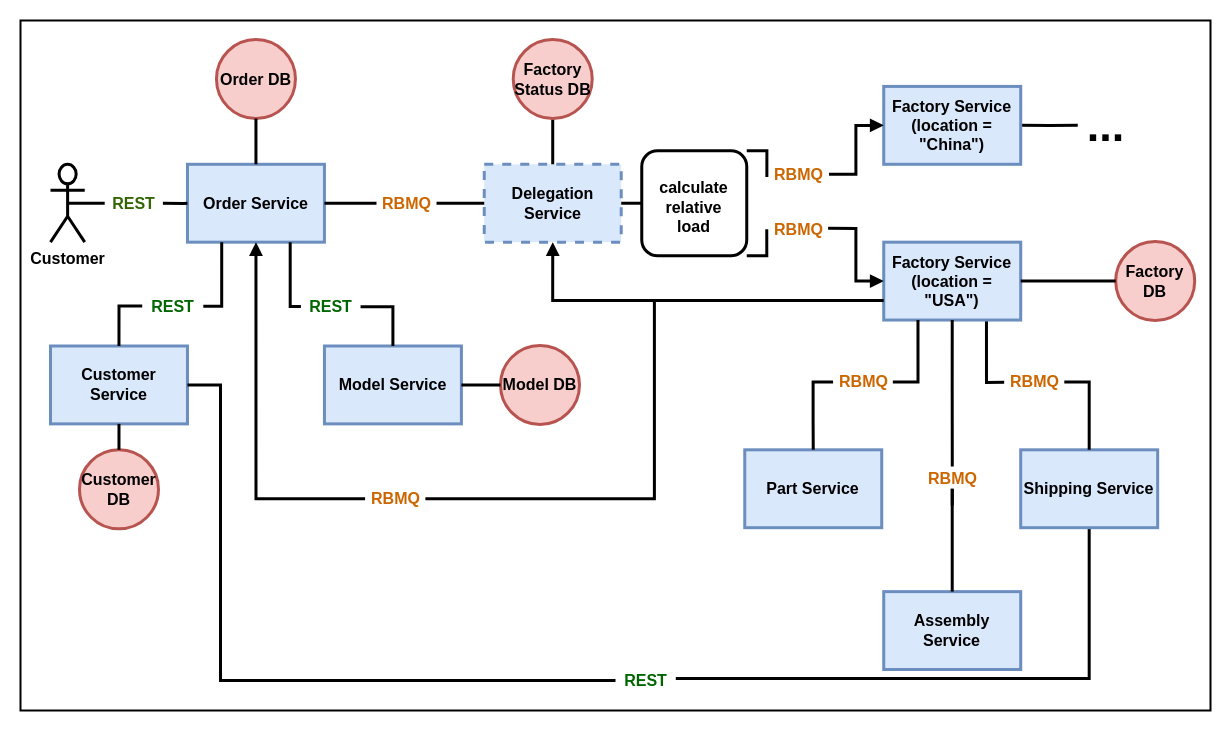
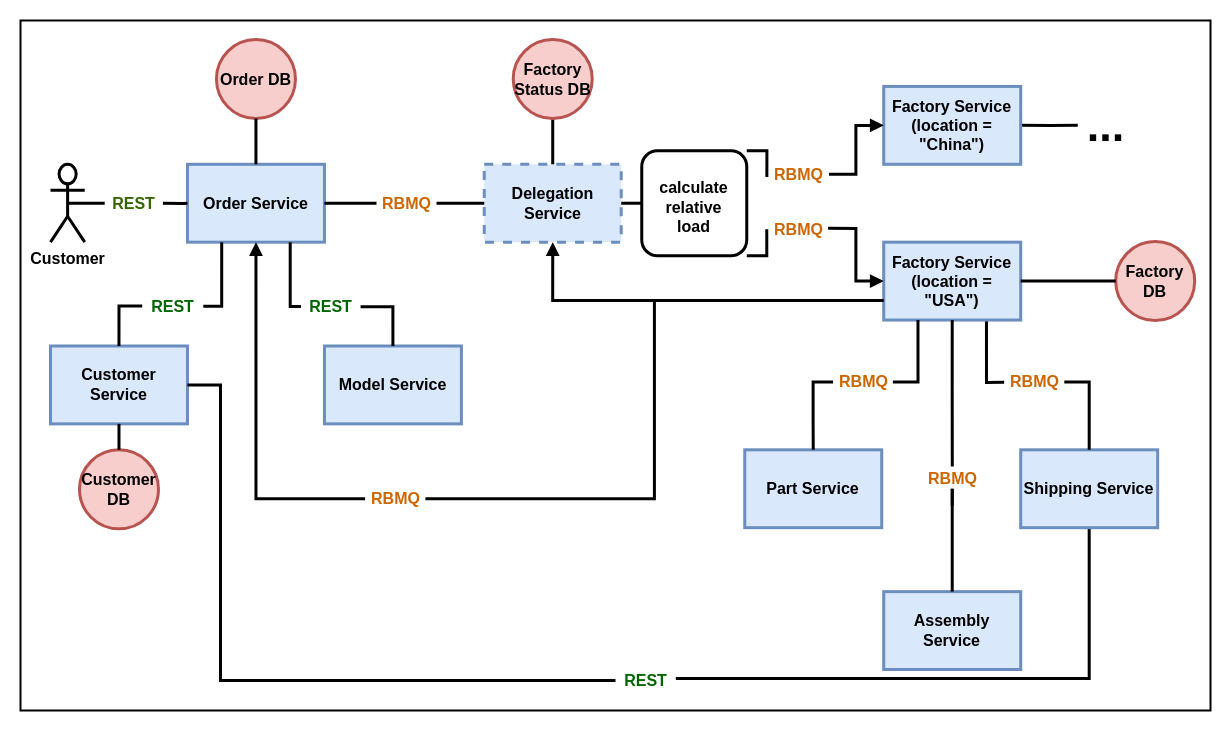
edge "Model Service" -- "Model DB": removed
node "Model DB": removed
